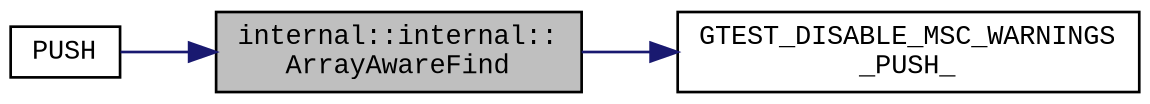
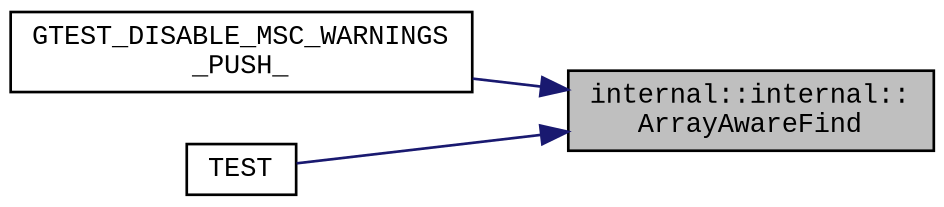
node "PUSH": label "PUSH" -> "TEST"
edge "internal::internal:: ArrayAwareFind" -> "GTEST_DISABLE_MSC_WARNINGS _PUSH_": reversed
